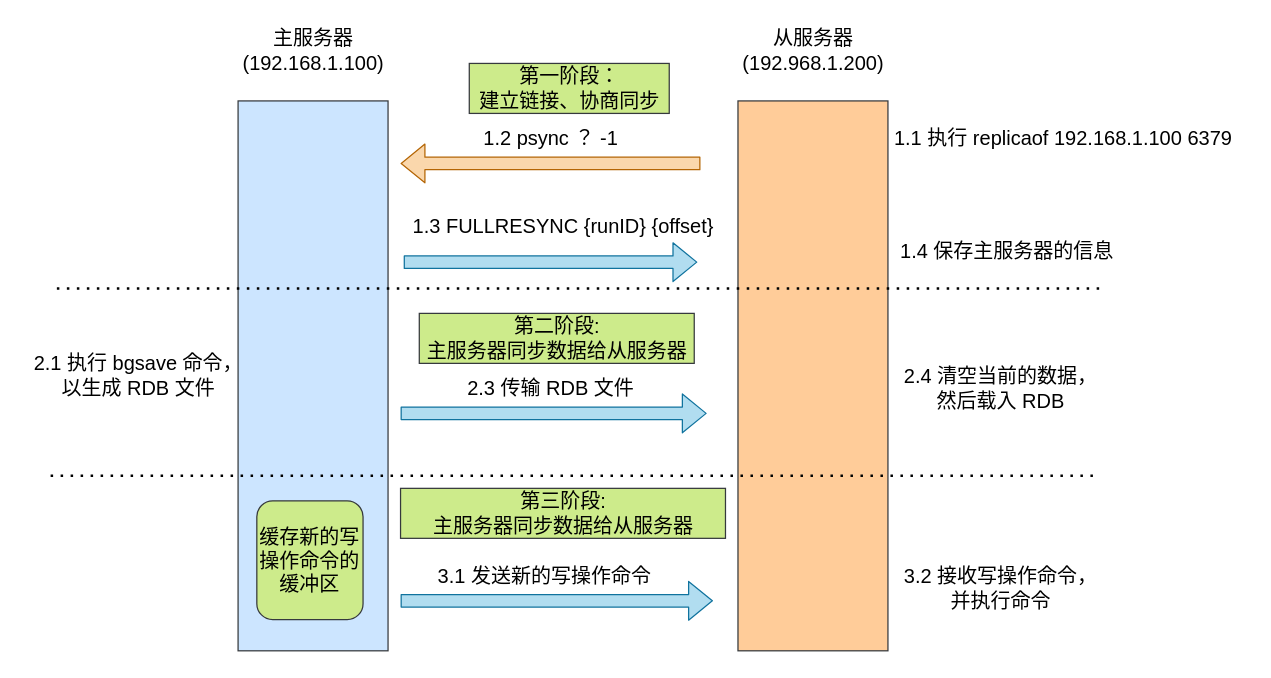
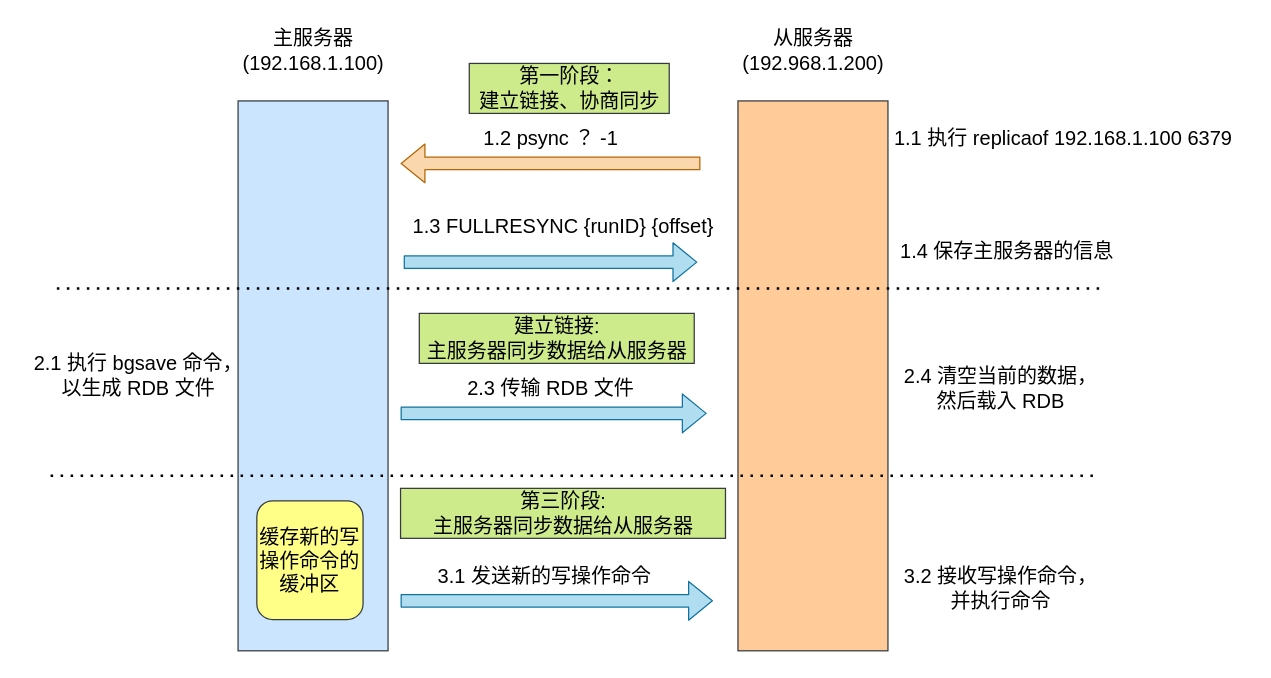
node "第二阶段: 主服务器同步数据给从服务器": label "第二阶段: 主服务器同步数据给从服务器" -> "建立链接: 主服务器同步数据给从服务器"
node "缓存新的写操作命令的缓冲区": fillcolor #cdeb8b -> #ffff88
